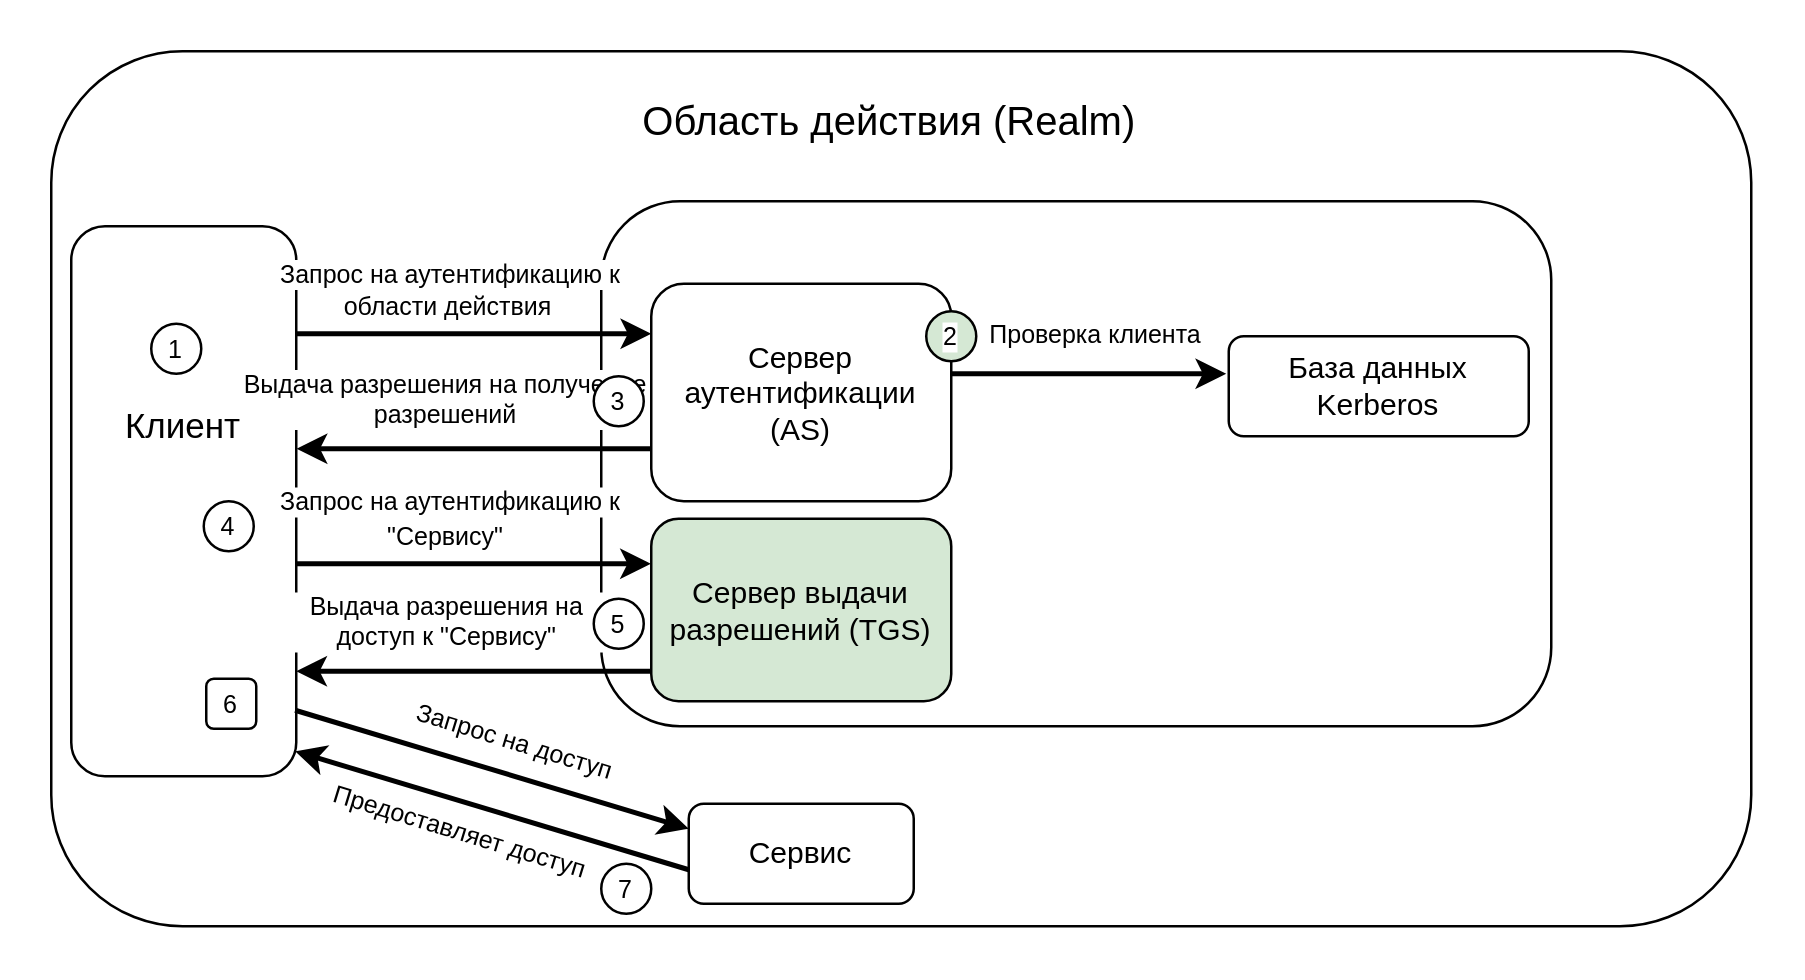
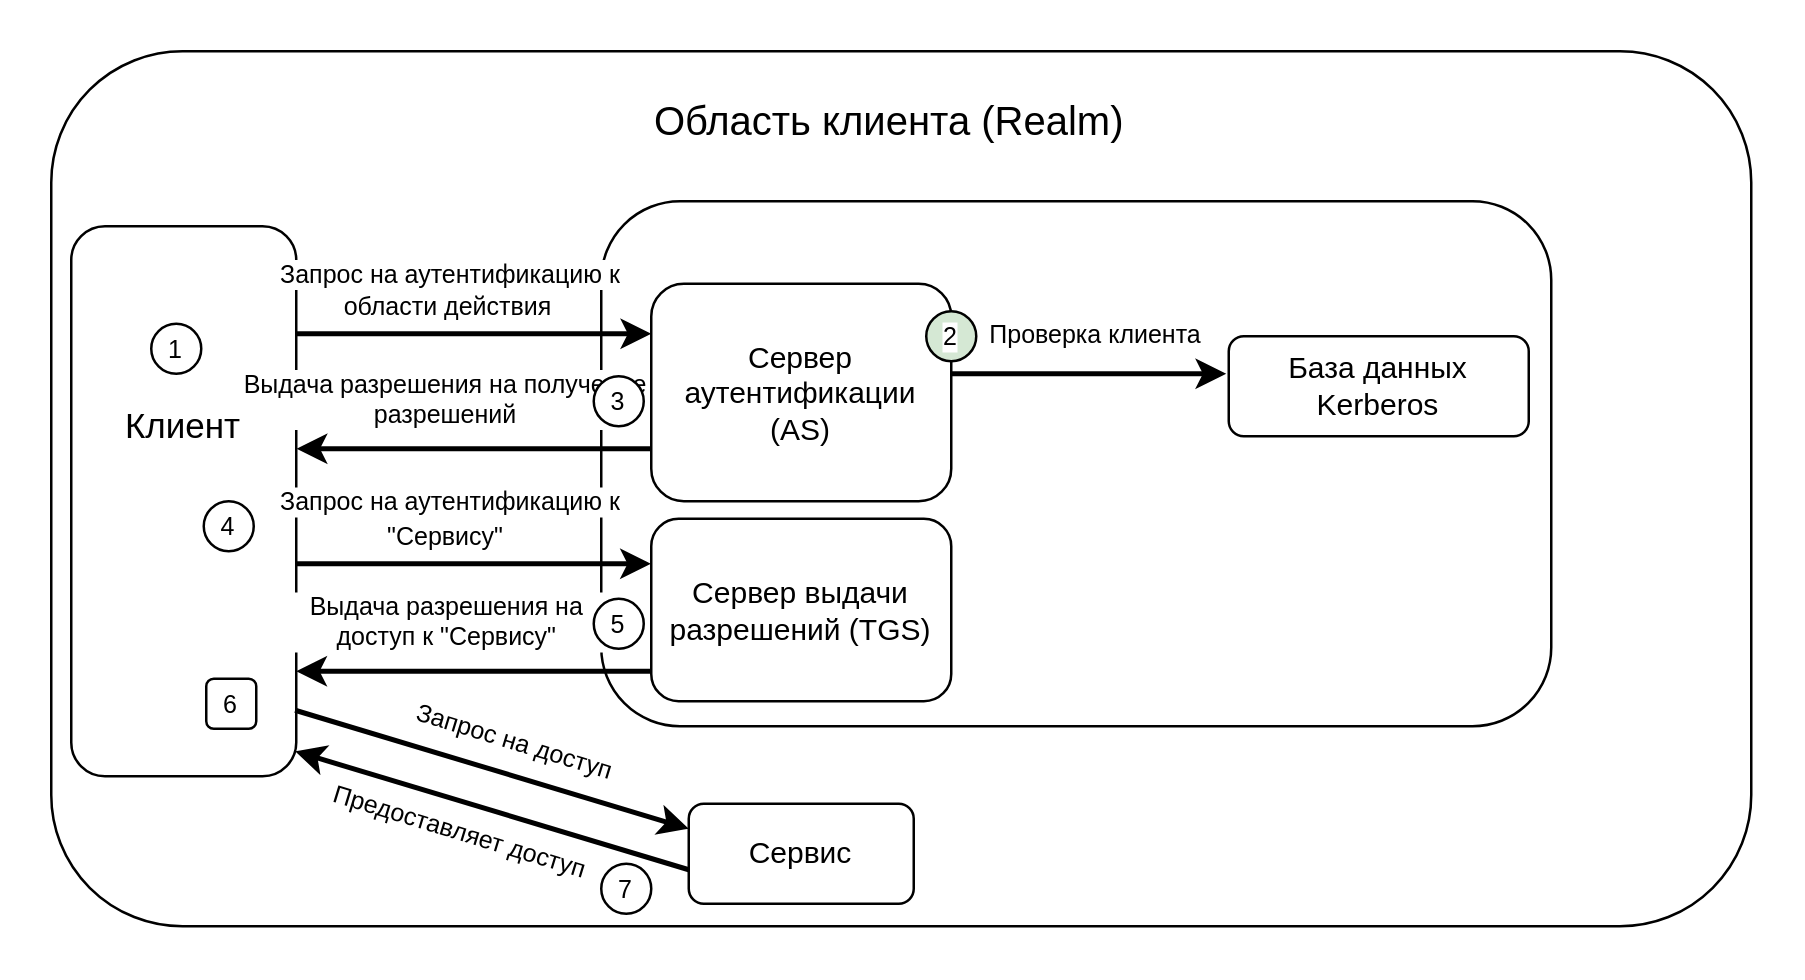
node "Область действия (Realm)": label "Область действия (Realm)" -> "Область клиента (Realm)"
node "Сервер выдачи разрешений (TGS)": fillcolor #d5e8d4 -> #ffffff
